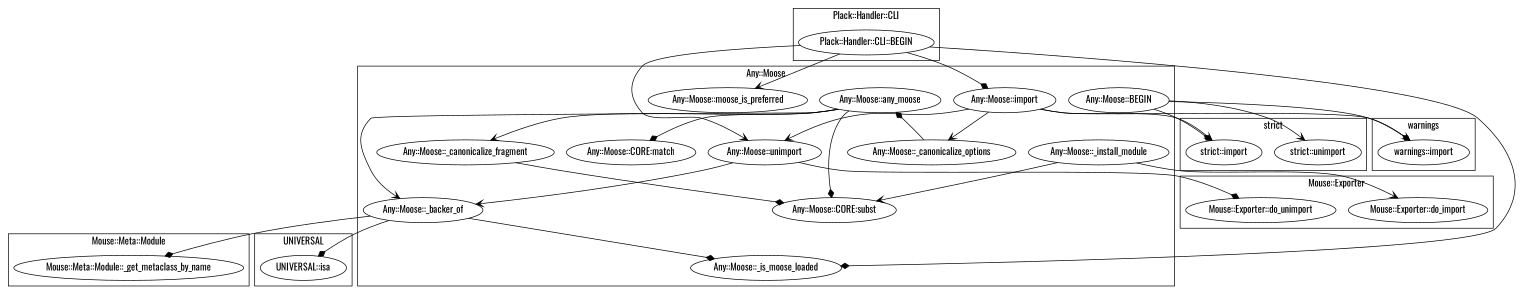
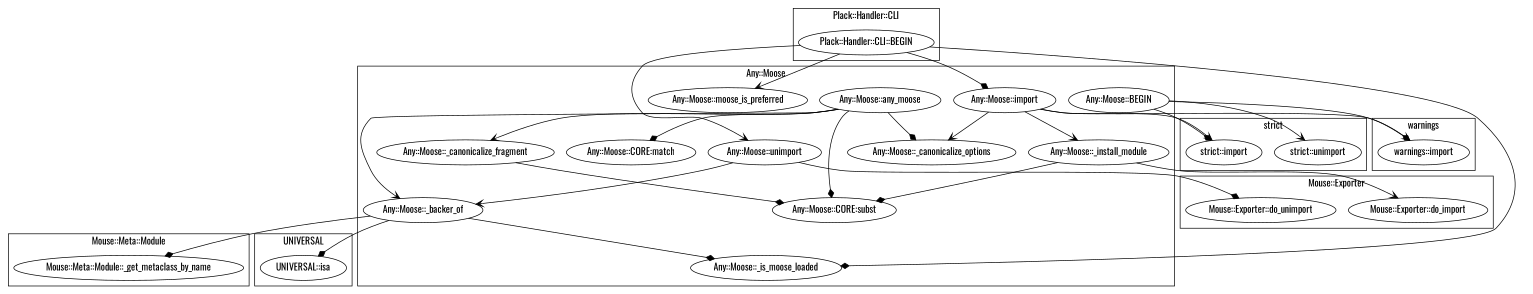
edge "Any::Moose::import" -> "Any::Moose::unimport": now "Any::Moose::import" -> "Any::Moose::_install_module"
edge "Any::Moose::_canonicalize_options" -> "Any::Moose::any_moose": reversed
edge "Any::Moose::_install_module" -> "Any::Moose::CORE:subst": arrowhead vee -> diamond
